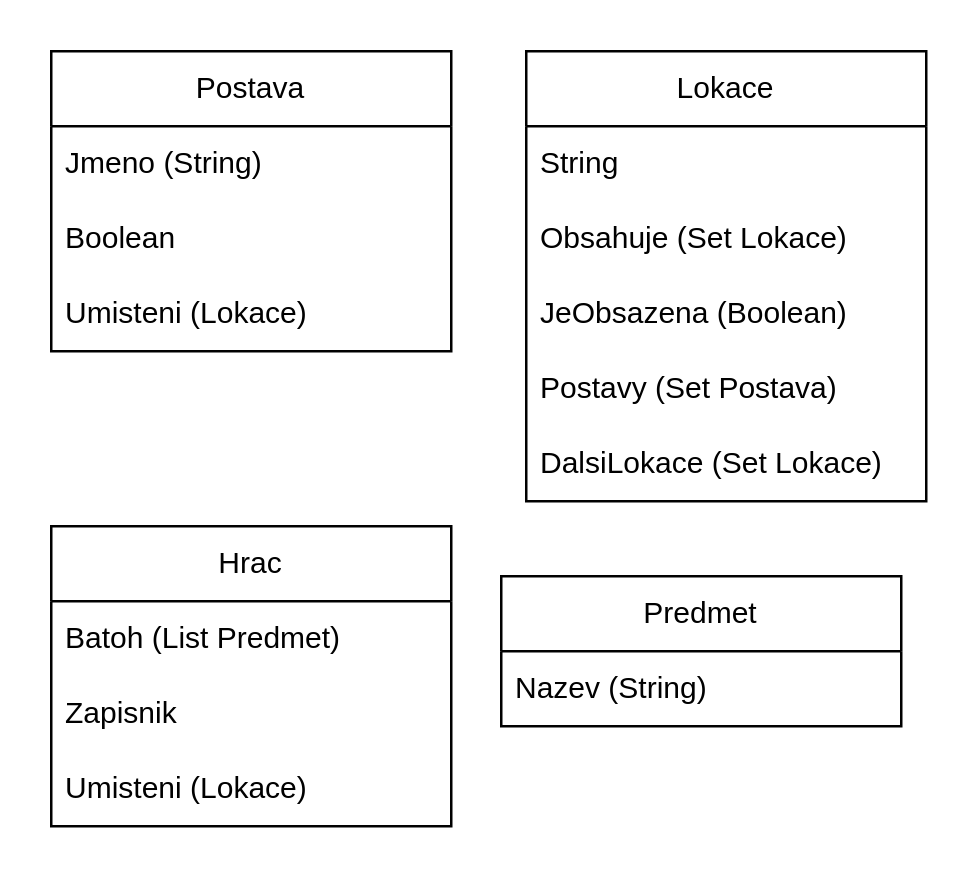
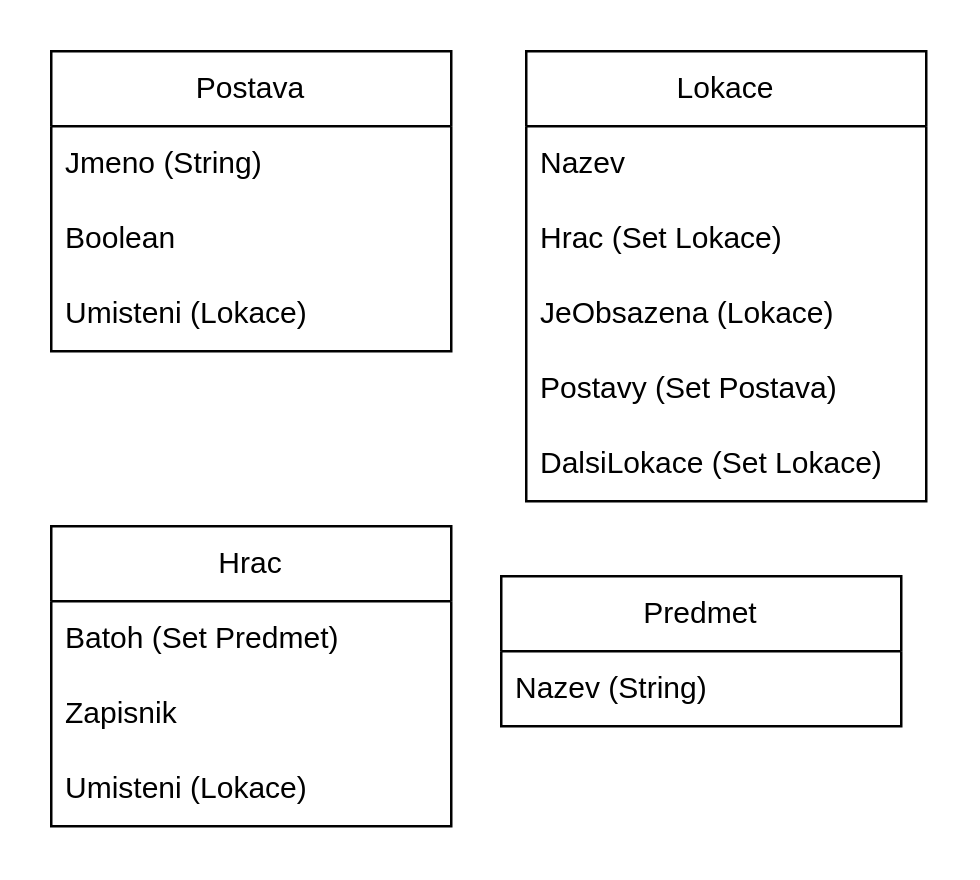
node "String": label "String" -> "Nazev"
node "Obsahuje (Set Lokace)": label "Obsahuje (Set Lokace)" -> "Hrac (Set Lokace)"
node "JeObsazena (Boolean)": label "JeObsazena (Boolean)" -> "JeObsazena (Lokace)"
node "Batoh (List Predmet)": label "Batoh (List Predmet)" -> "Batoh (Set Predmet)"
